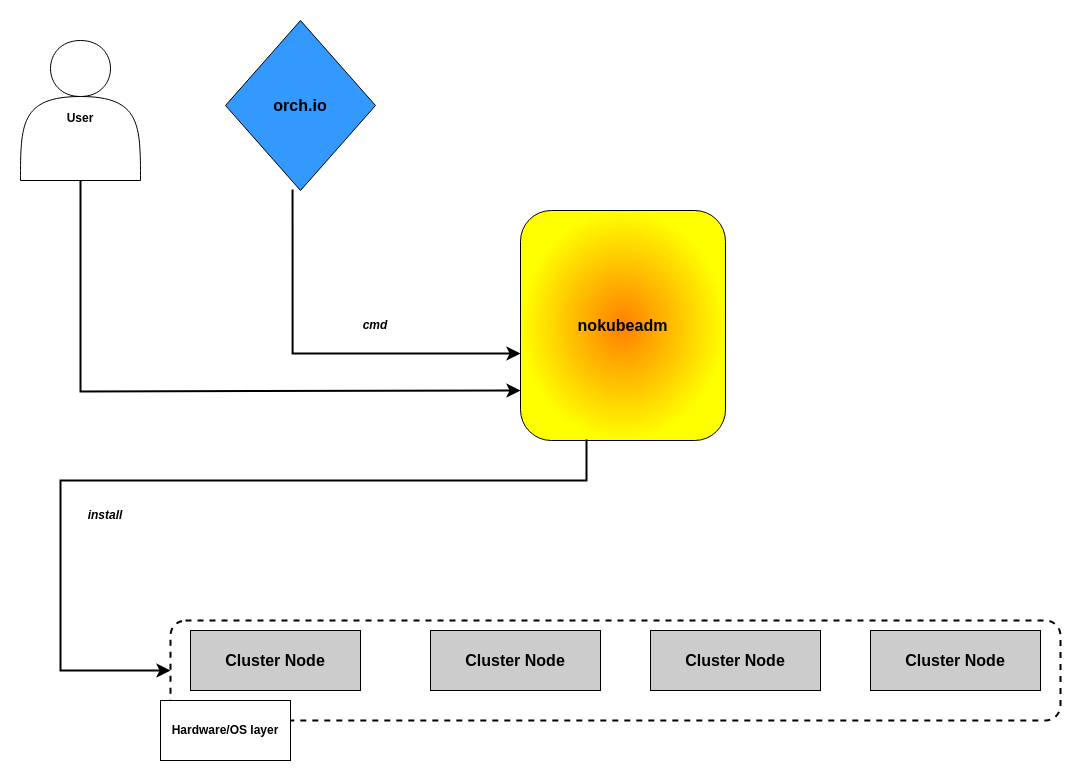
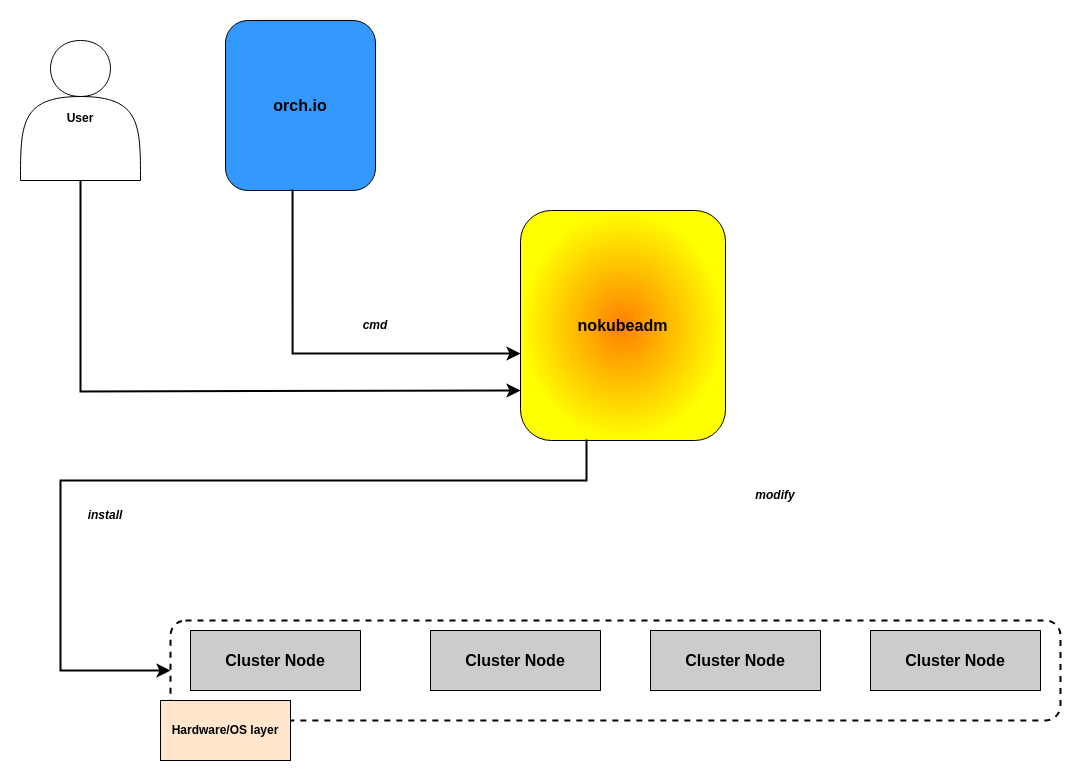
node "orch.io": shape diamond -> rounded rectangle
node "modify": added
node "Hardware/OS layer": fillcolor #ffffff -> #ffe6cc
